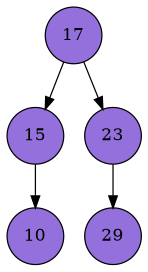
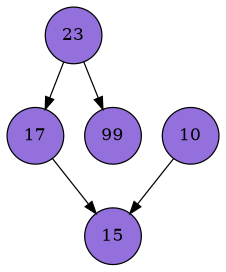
edge "17" -> "23": reversed
edge "15" -> "10": reversed
node "29": label "29" -> "99"
